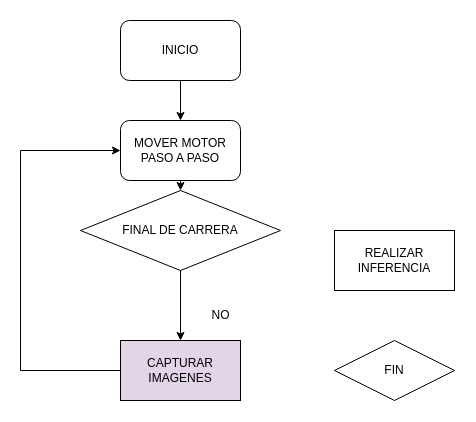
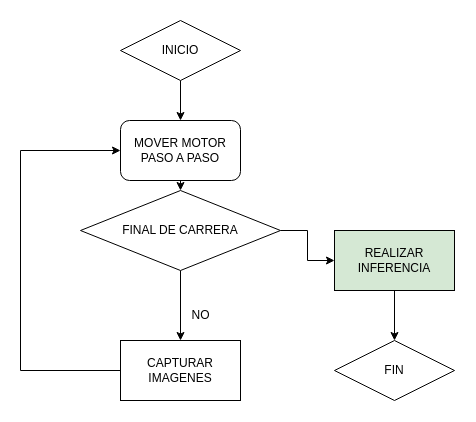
node "INICIO": shape rounded rectangle -> diamond
edge "FINAL DE CARRERA" -> "REALIZAR INFERENCIA": added
node "REALIZAR INFERENCIA": fillcolor #ffffff -> #d5e8d4
edge "REALIZAR INFERENCIA" -> "FIN": added
node "NO": moved (221, 316) -> (201, 316)
node "CAPTURAR IMAGENES": fillcolor #e1d5e7 -> #ffffff
